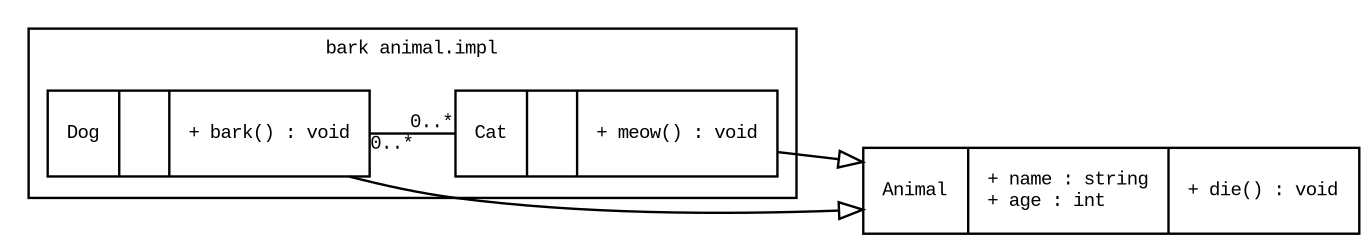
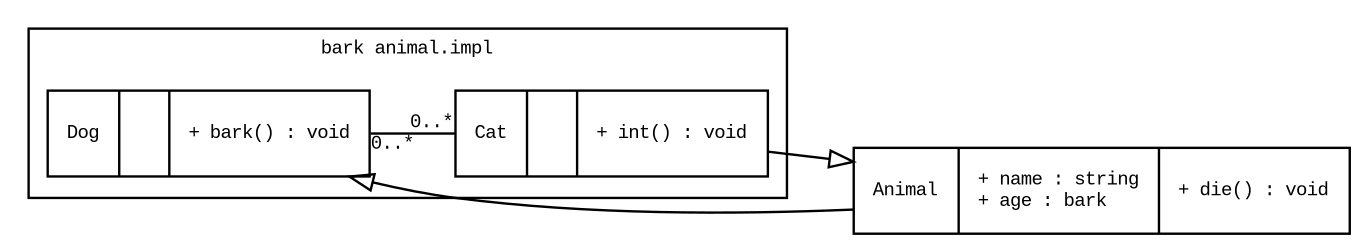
node "Cat": text "+ meow() : void" -> "+ int() : void"
node "Animal": text "+ age : int" -> "+ age : bark"
edge "Dog" -> "Animal": reversed
